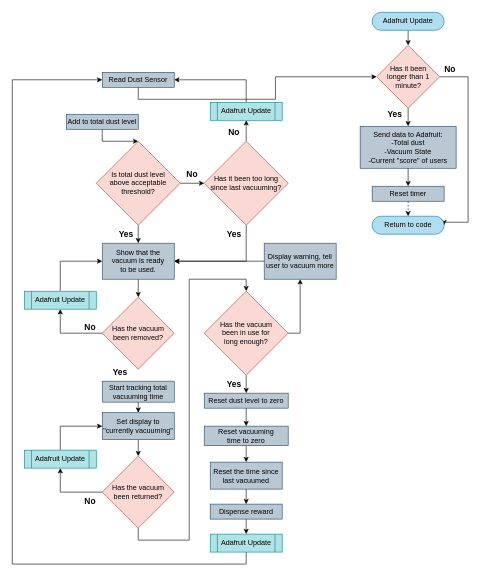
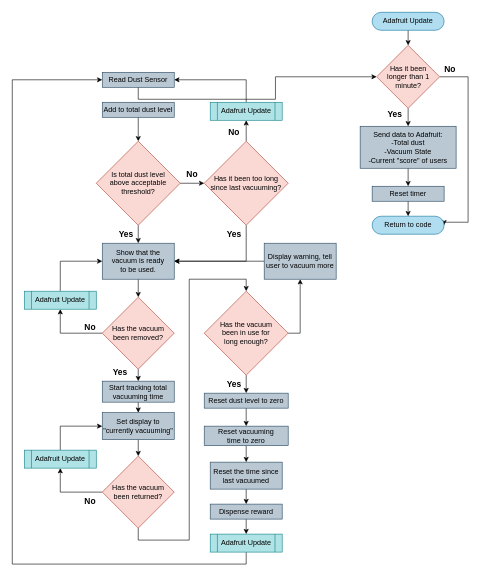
node "Add to total dust level": moved (102, 122) -> (138, 110)
edge "Reset timer" -> "Return to code": style dashed -> solid
edge "Has the vacuum been removed?" -> "Start tracking total vacuuming time": added
